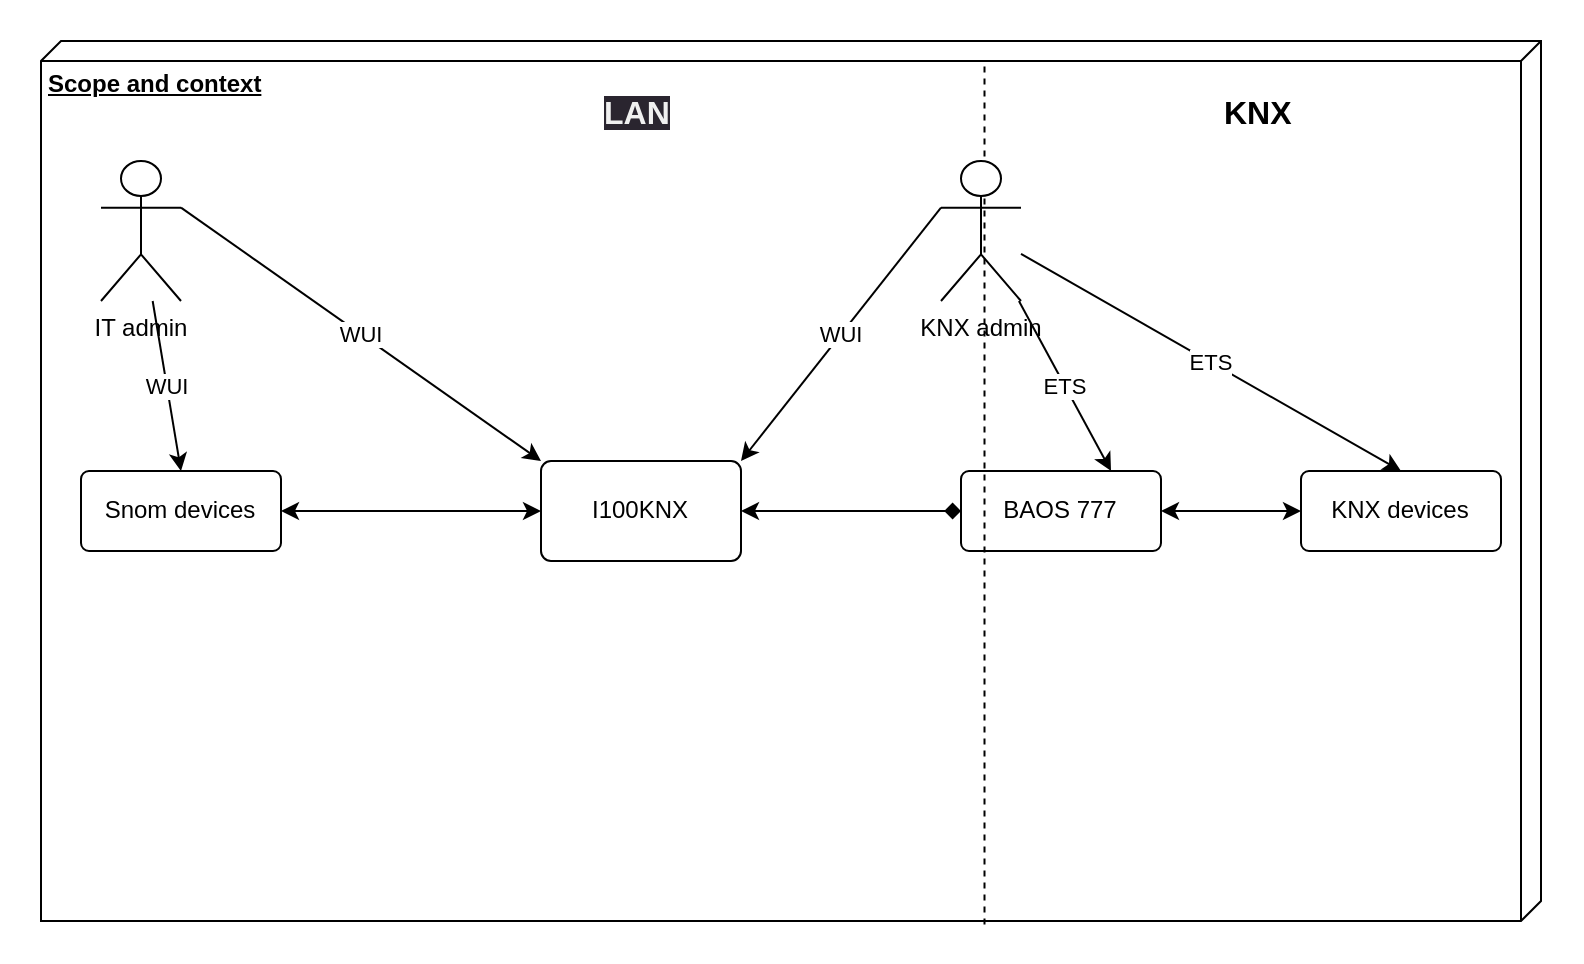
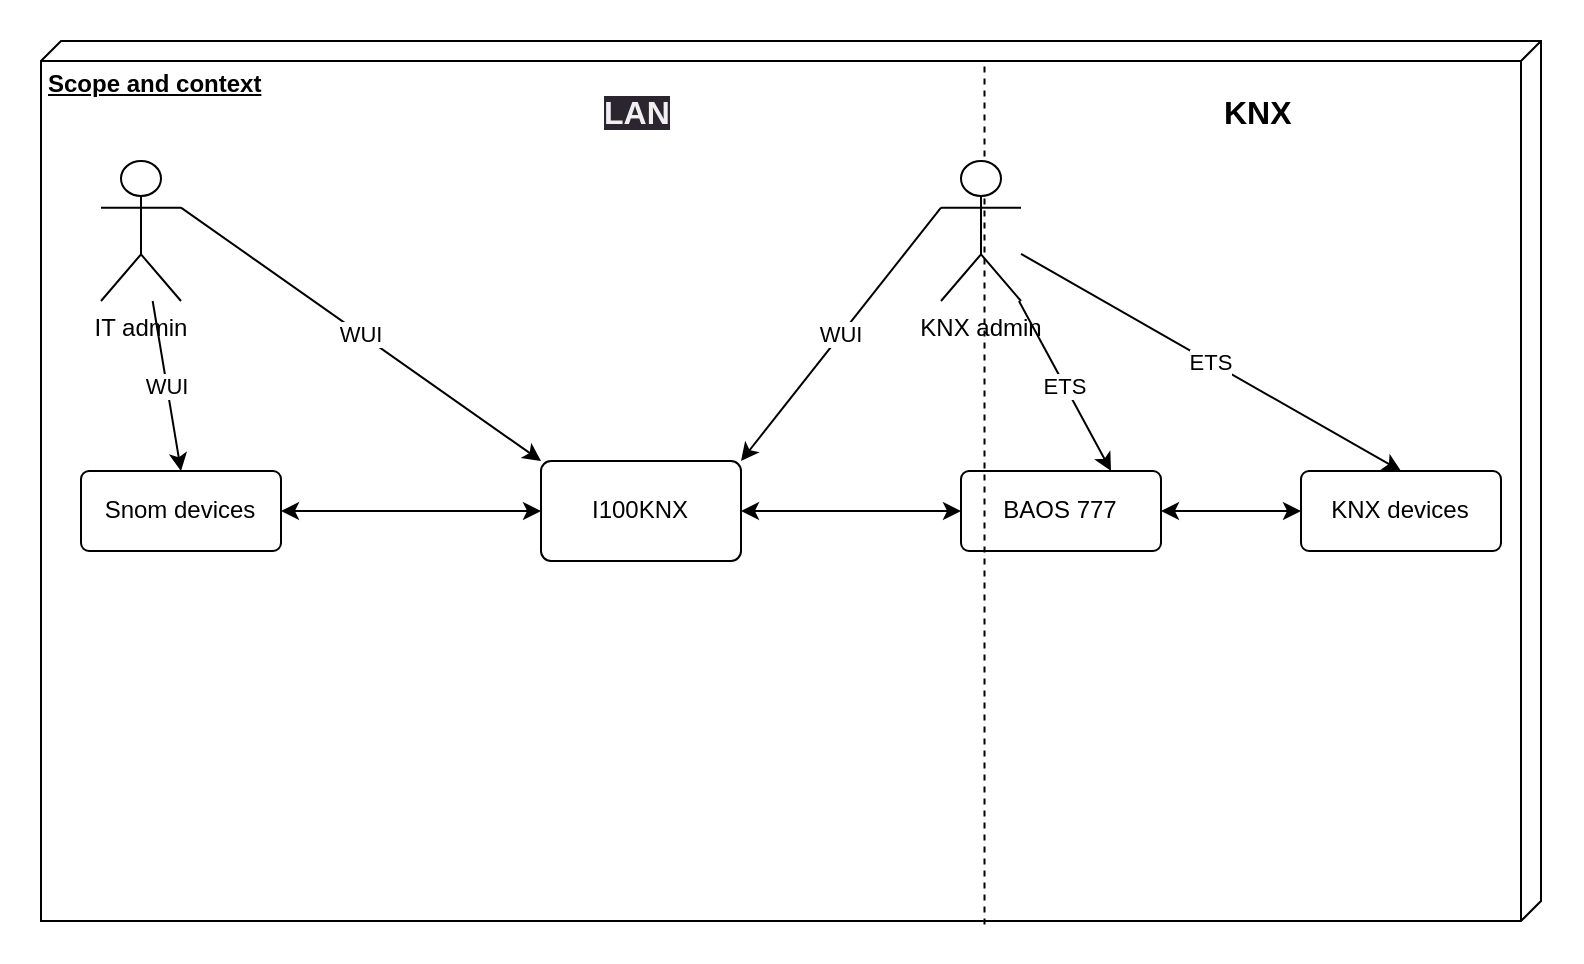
edge "I100KNX" -- "BAOS 777": arrowhead diamond -> classic
